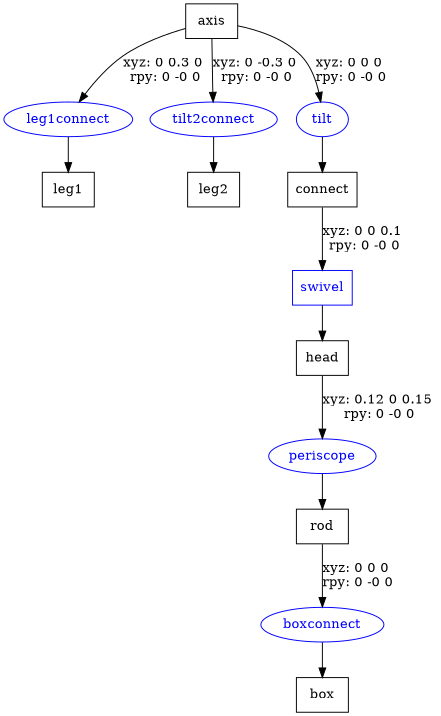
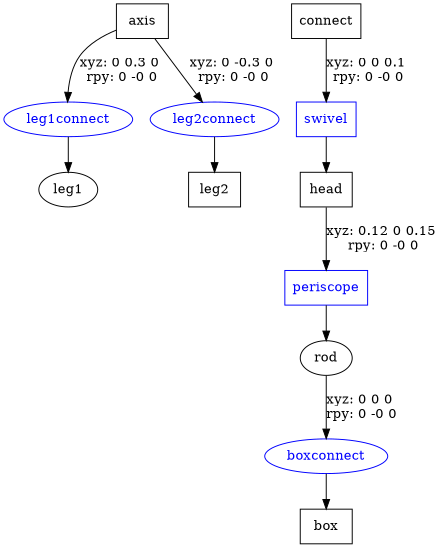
node "tilt2connect": label "tilt2connect" -> "leg2connect"
node "tilt": removed
node "leg1": shape box -> ellipse
node "periscope": shape ellipse -> box
node "rod": shape box -> ellipse
